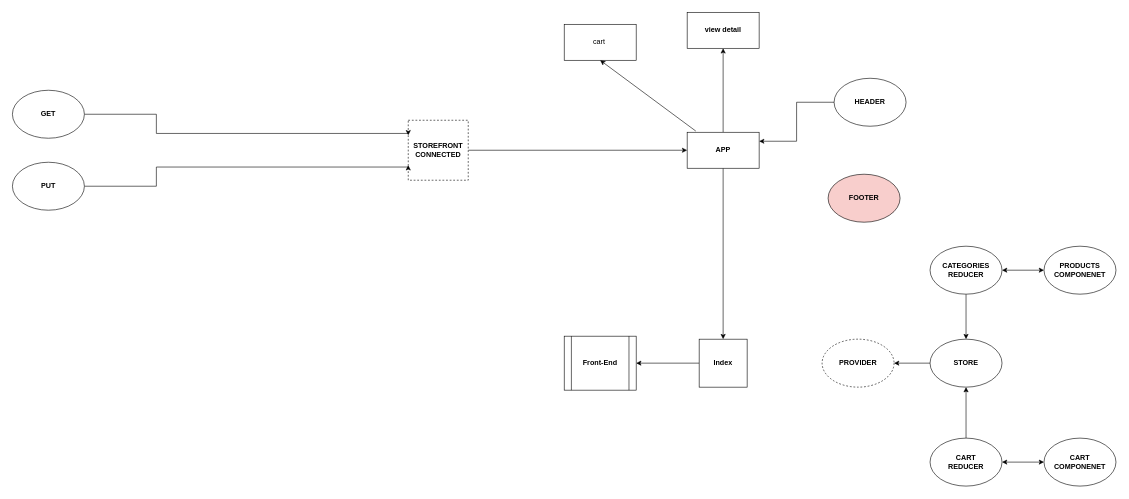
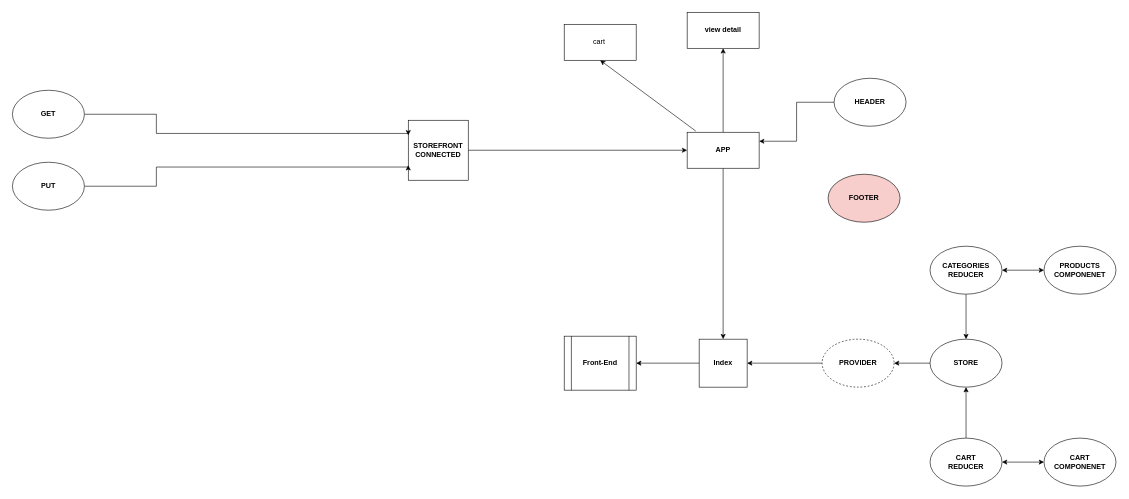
node "STOREFRONT CONNECTED": style dashed -> solid
edge "PROVIDER" -> "Index": added
